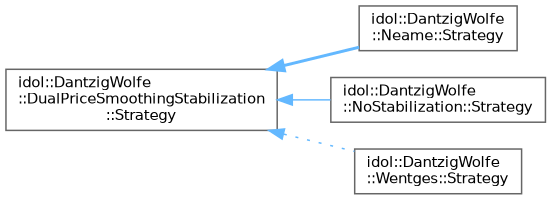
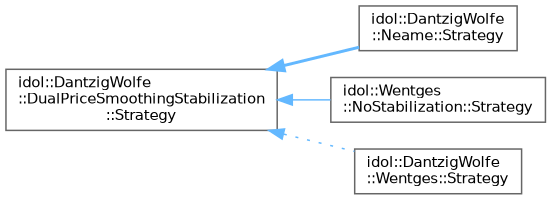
node "idol::DantzigWolfe ::NoStabilization::Strategy": label "idol::DantzigWolfe ::NoStabilization::Strategy" -> "idol::Wentges ::NoStabilization::Strategy"
